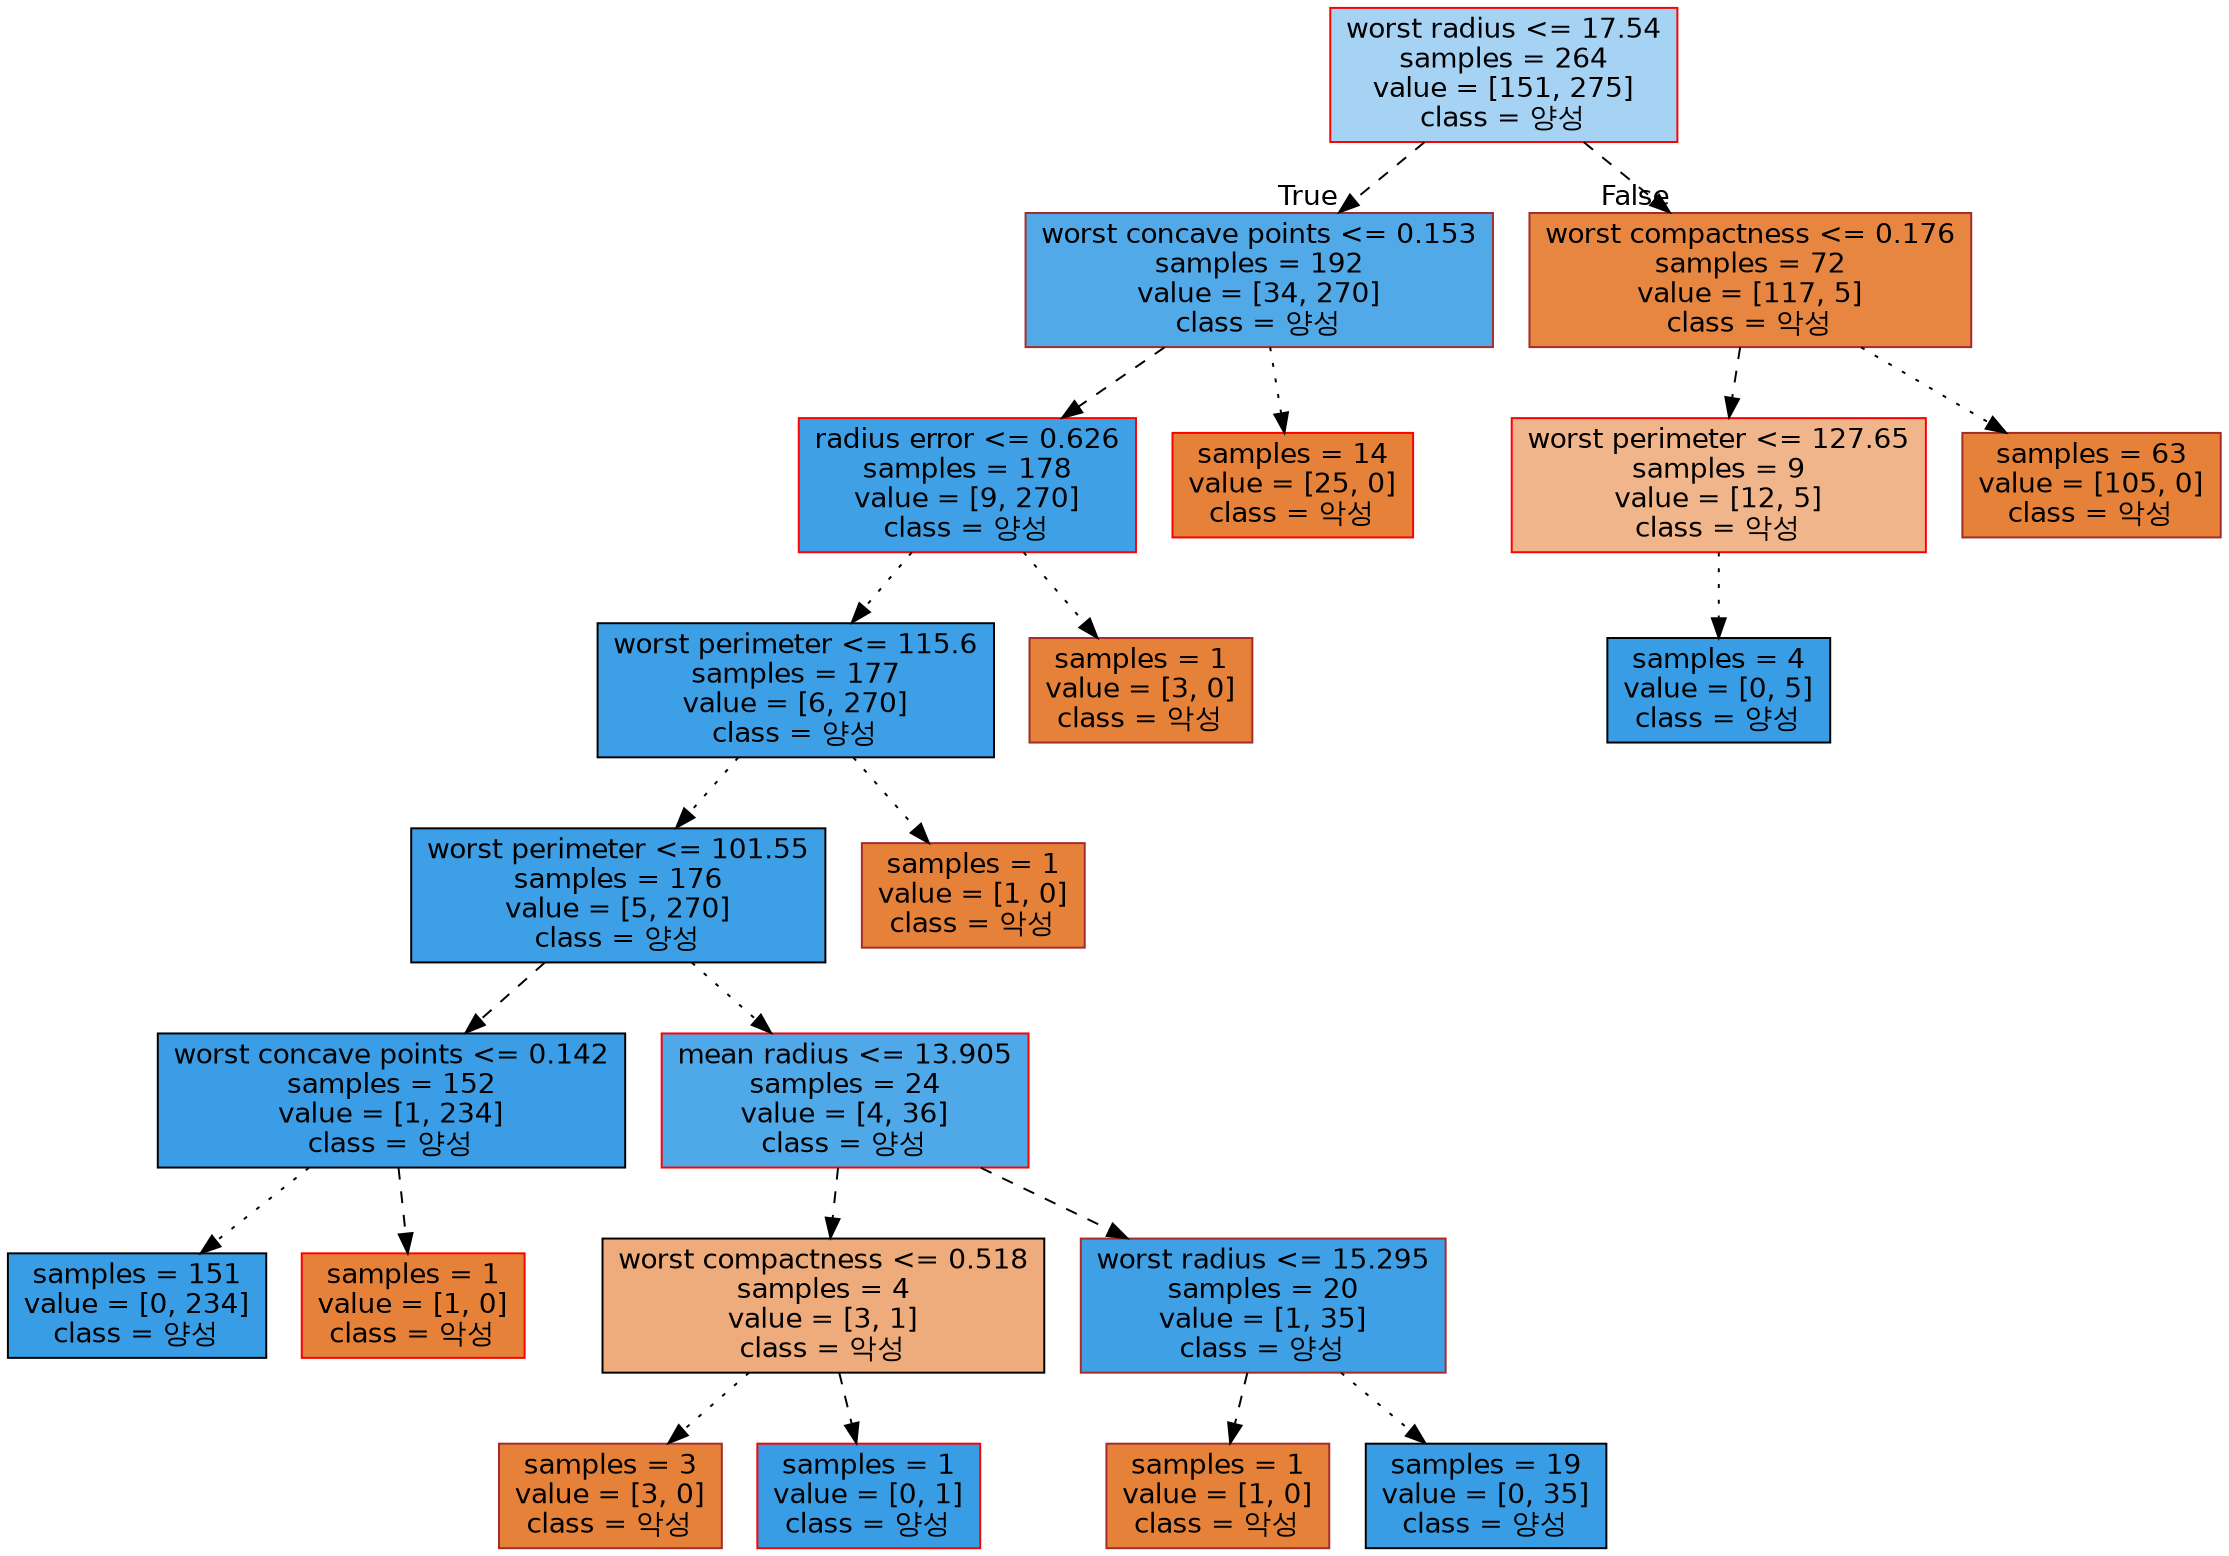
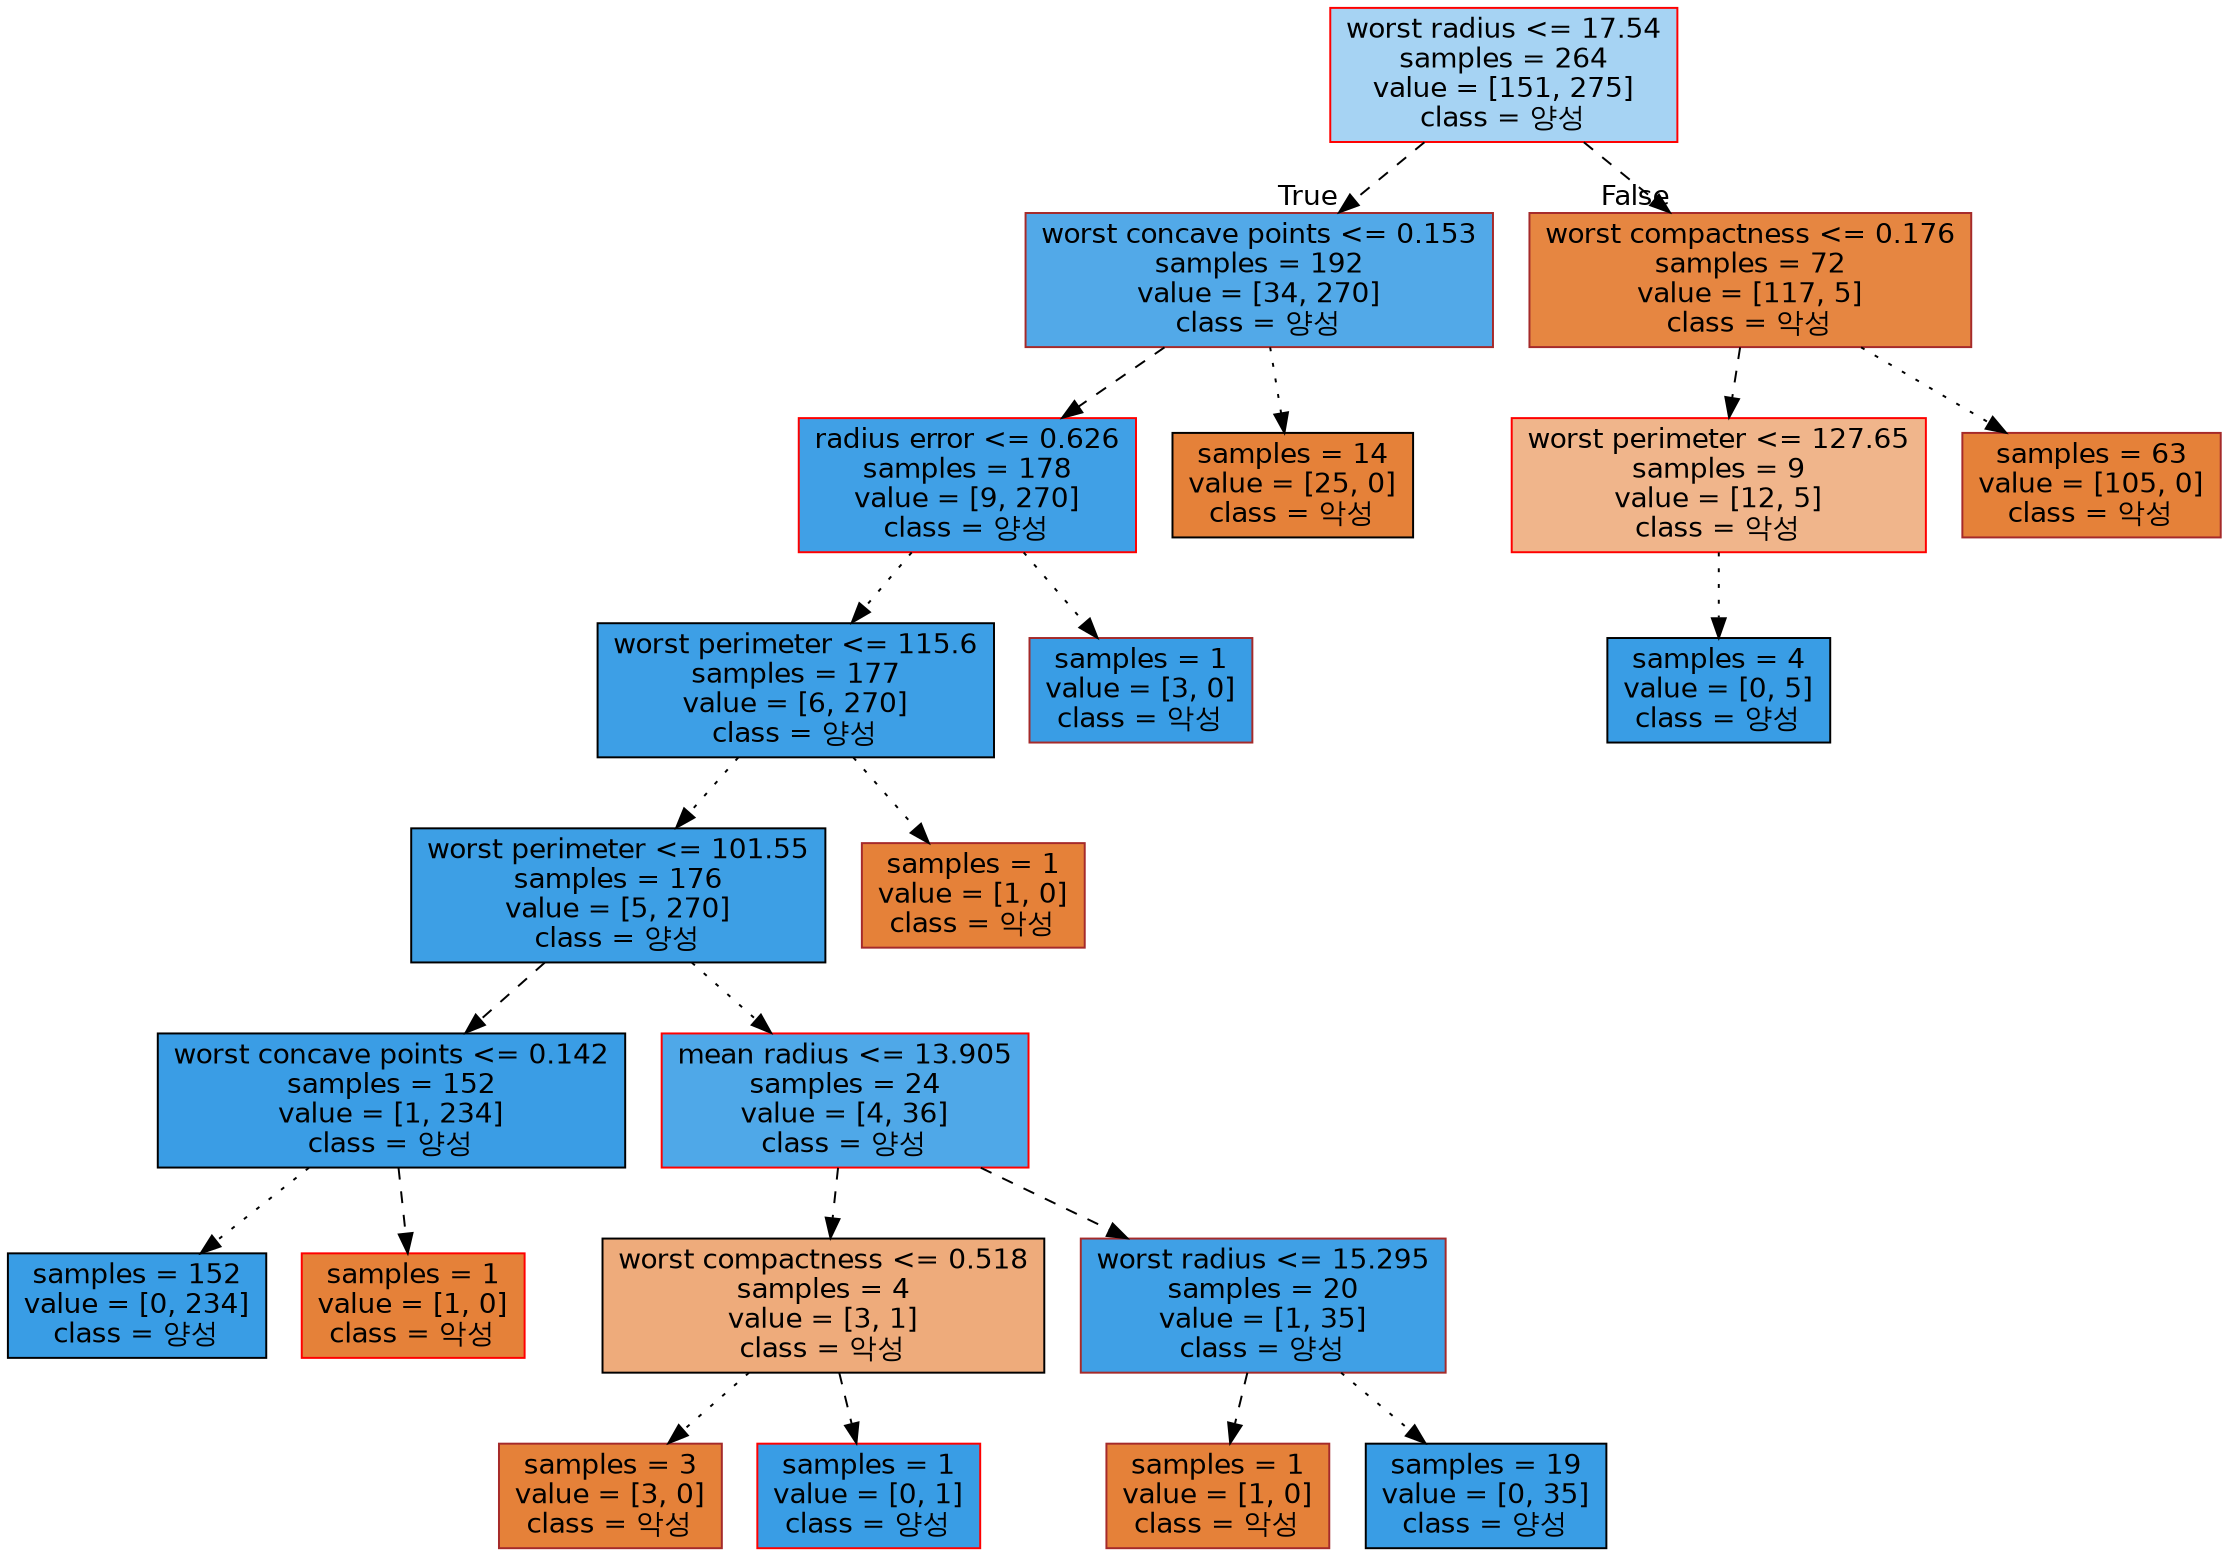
node "samples = 14 value = [25, 0] class = 악성": color red -> black
node "samples = 1 value = [3, 0] class = 악성": fillcolor #e58139 -> #399de5
node "samples = 151 value = [0, 234] class = 양성": label "samples = 151 value = [0, 234] class = 양성" -> "samples = 152 value = [0, 234] class = 양성"
